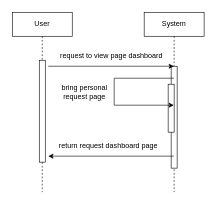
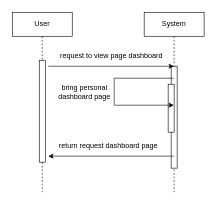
node "bring personal request page": label "bring personal request page" -> "bring personal dashboard page"
